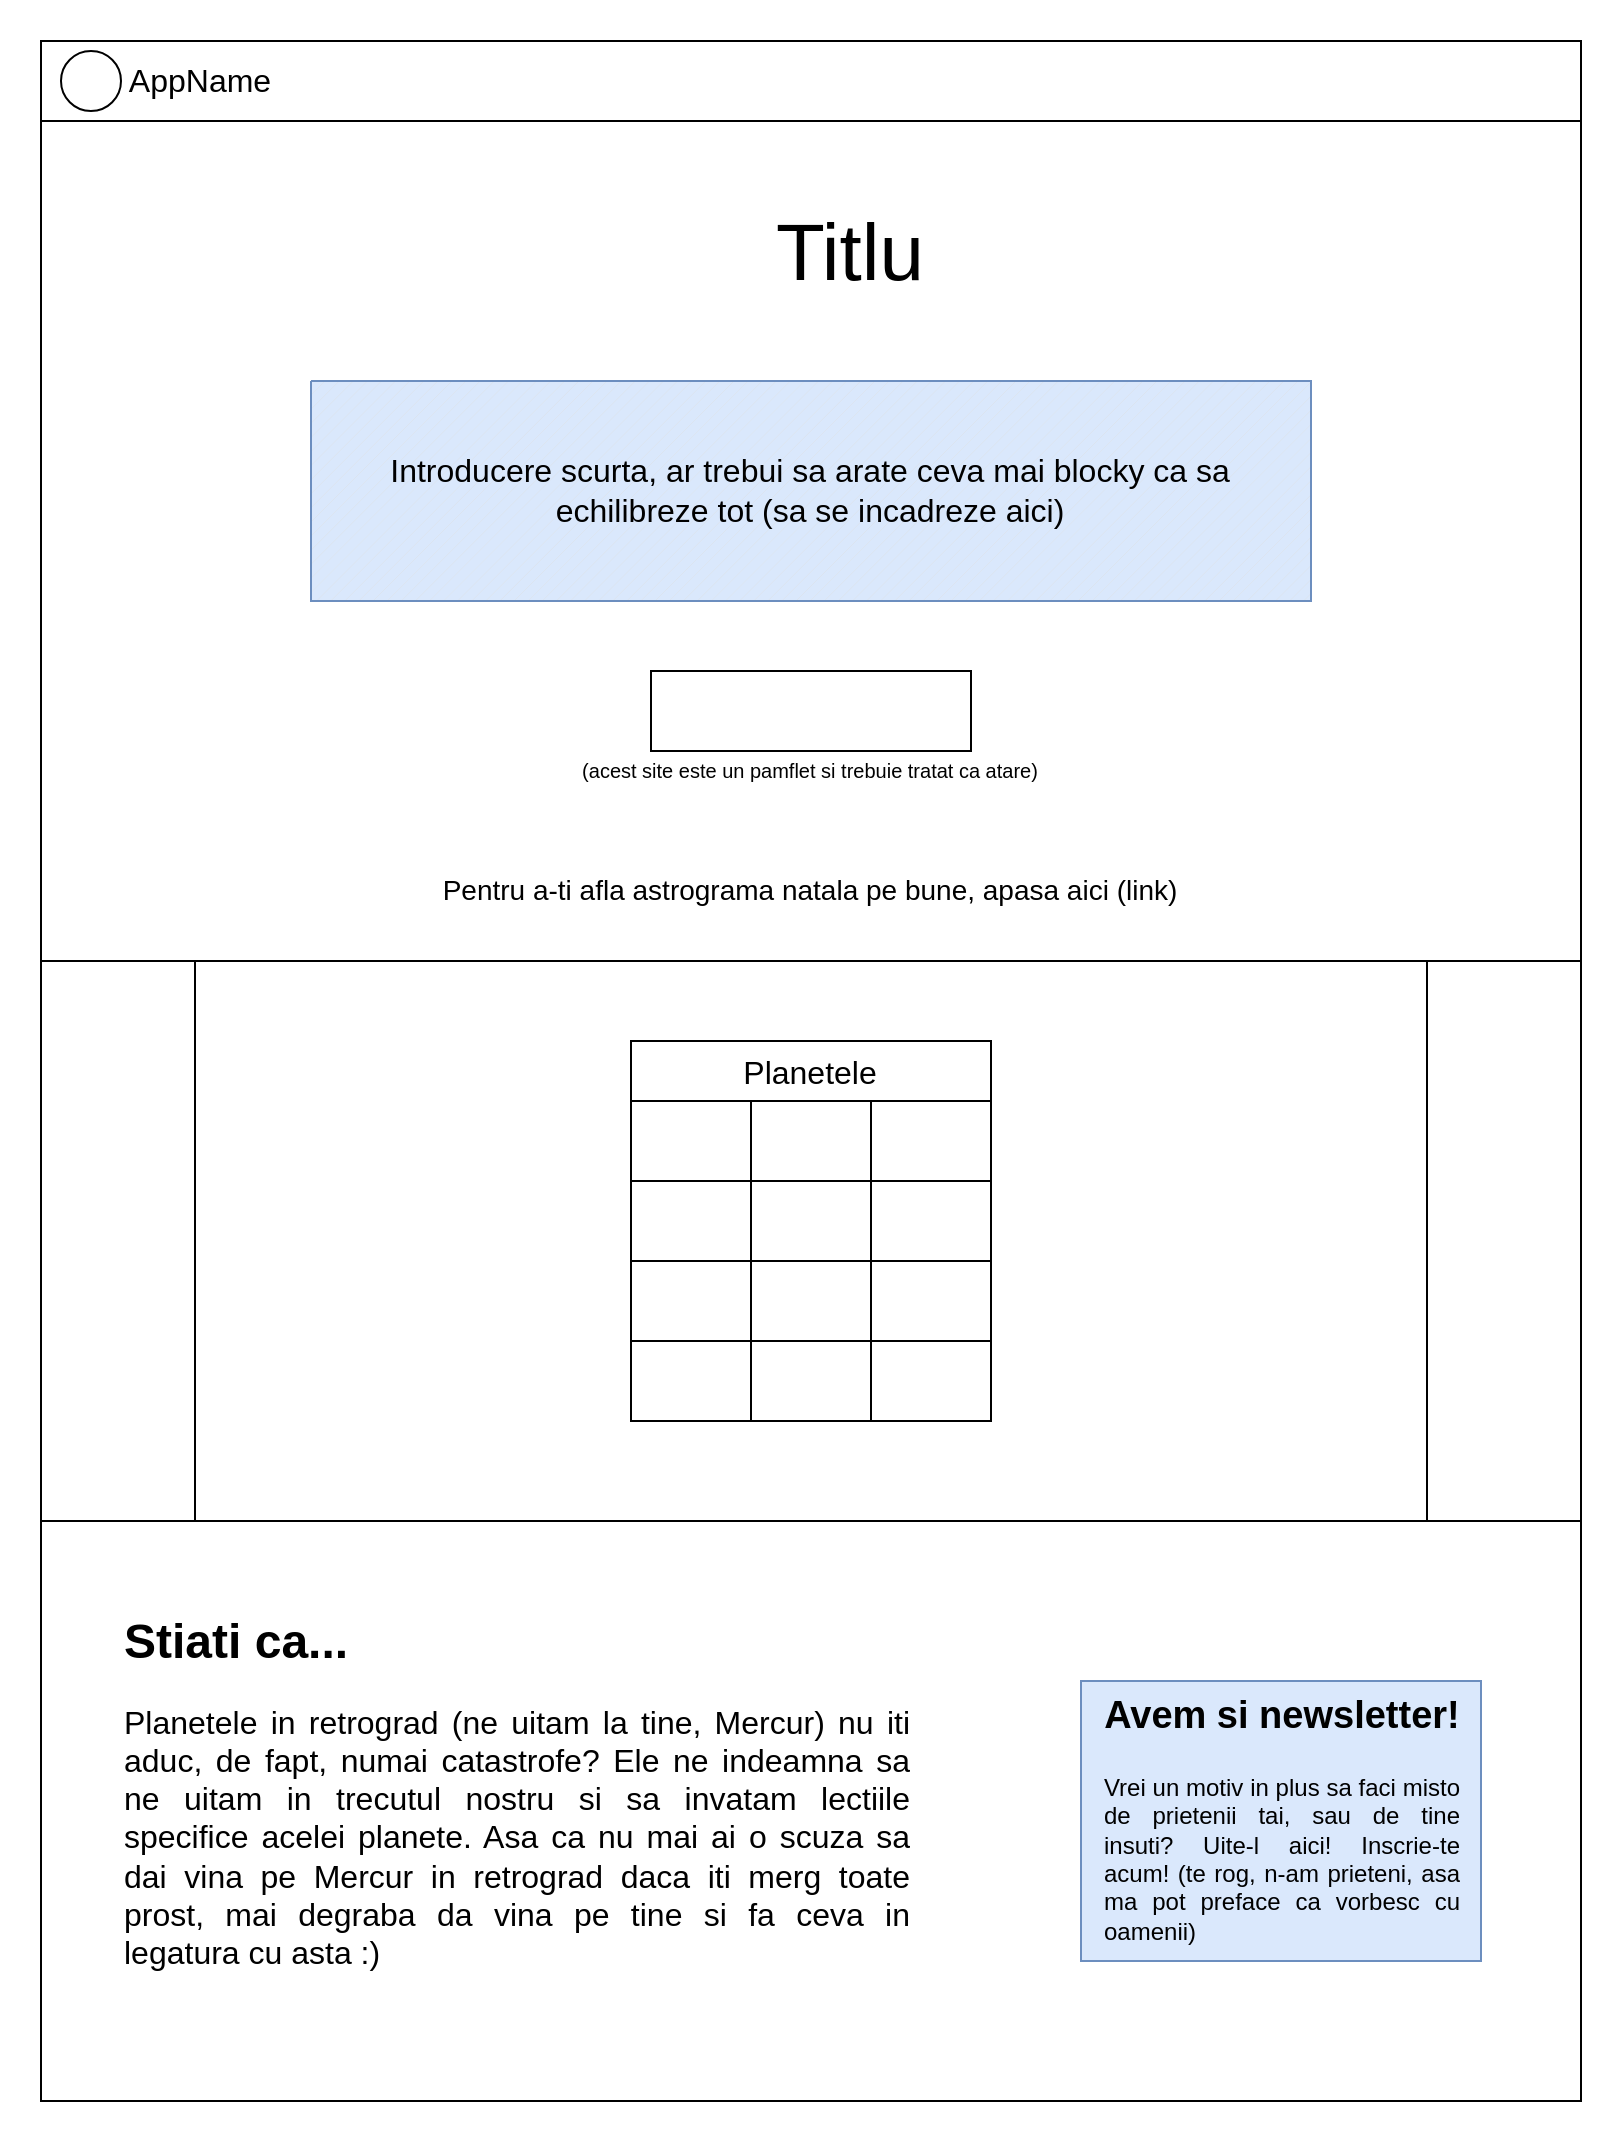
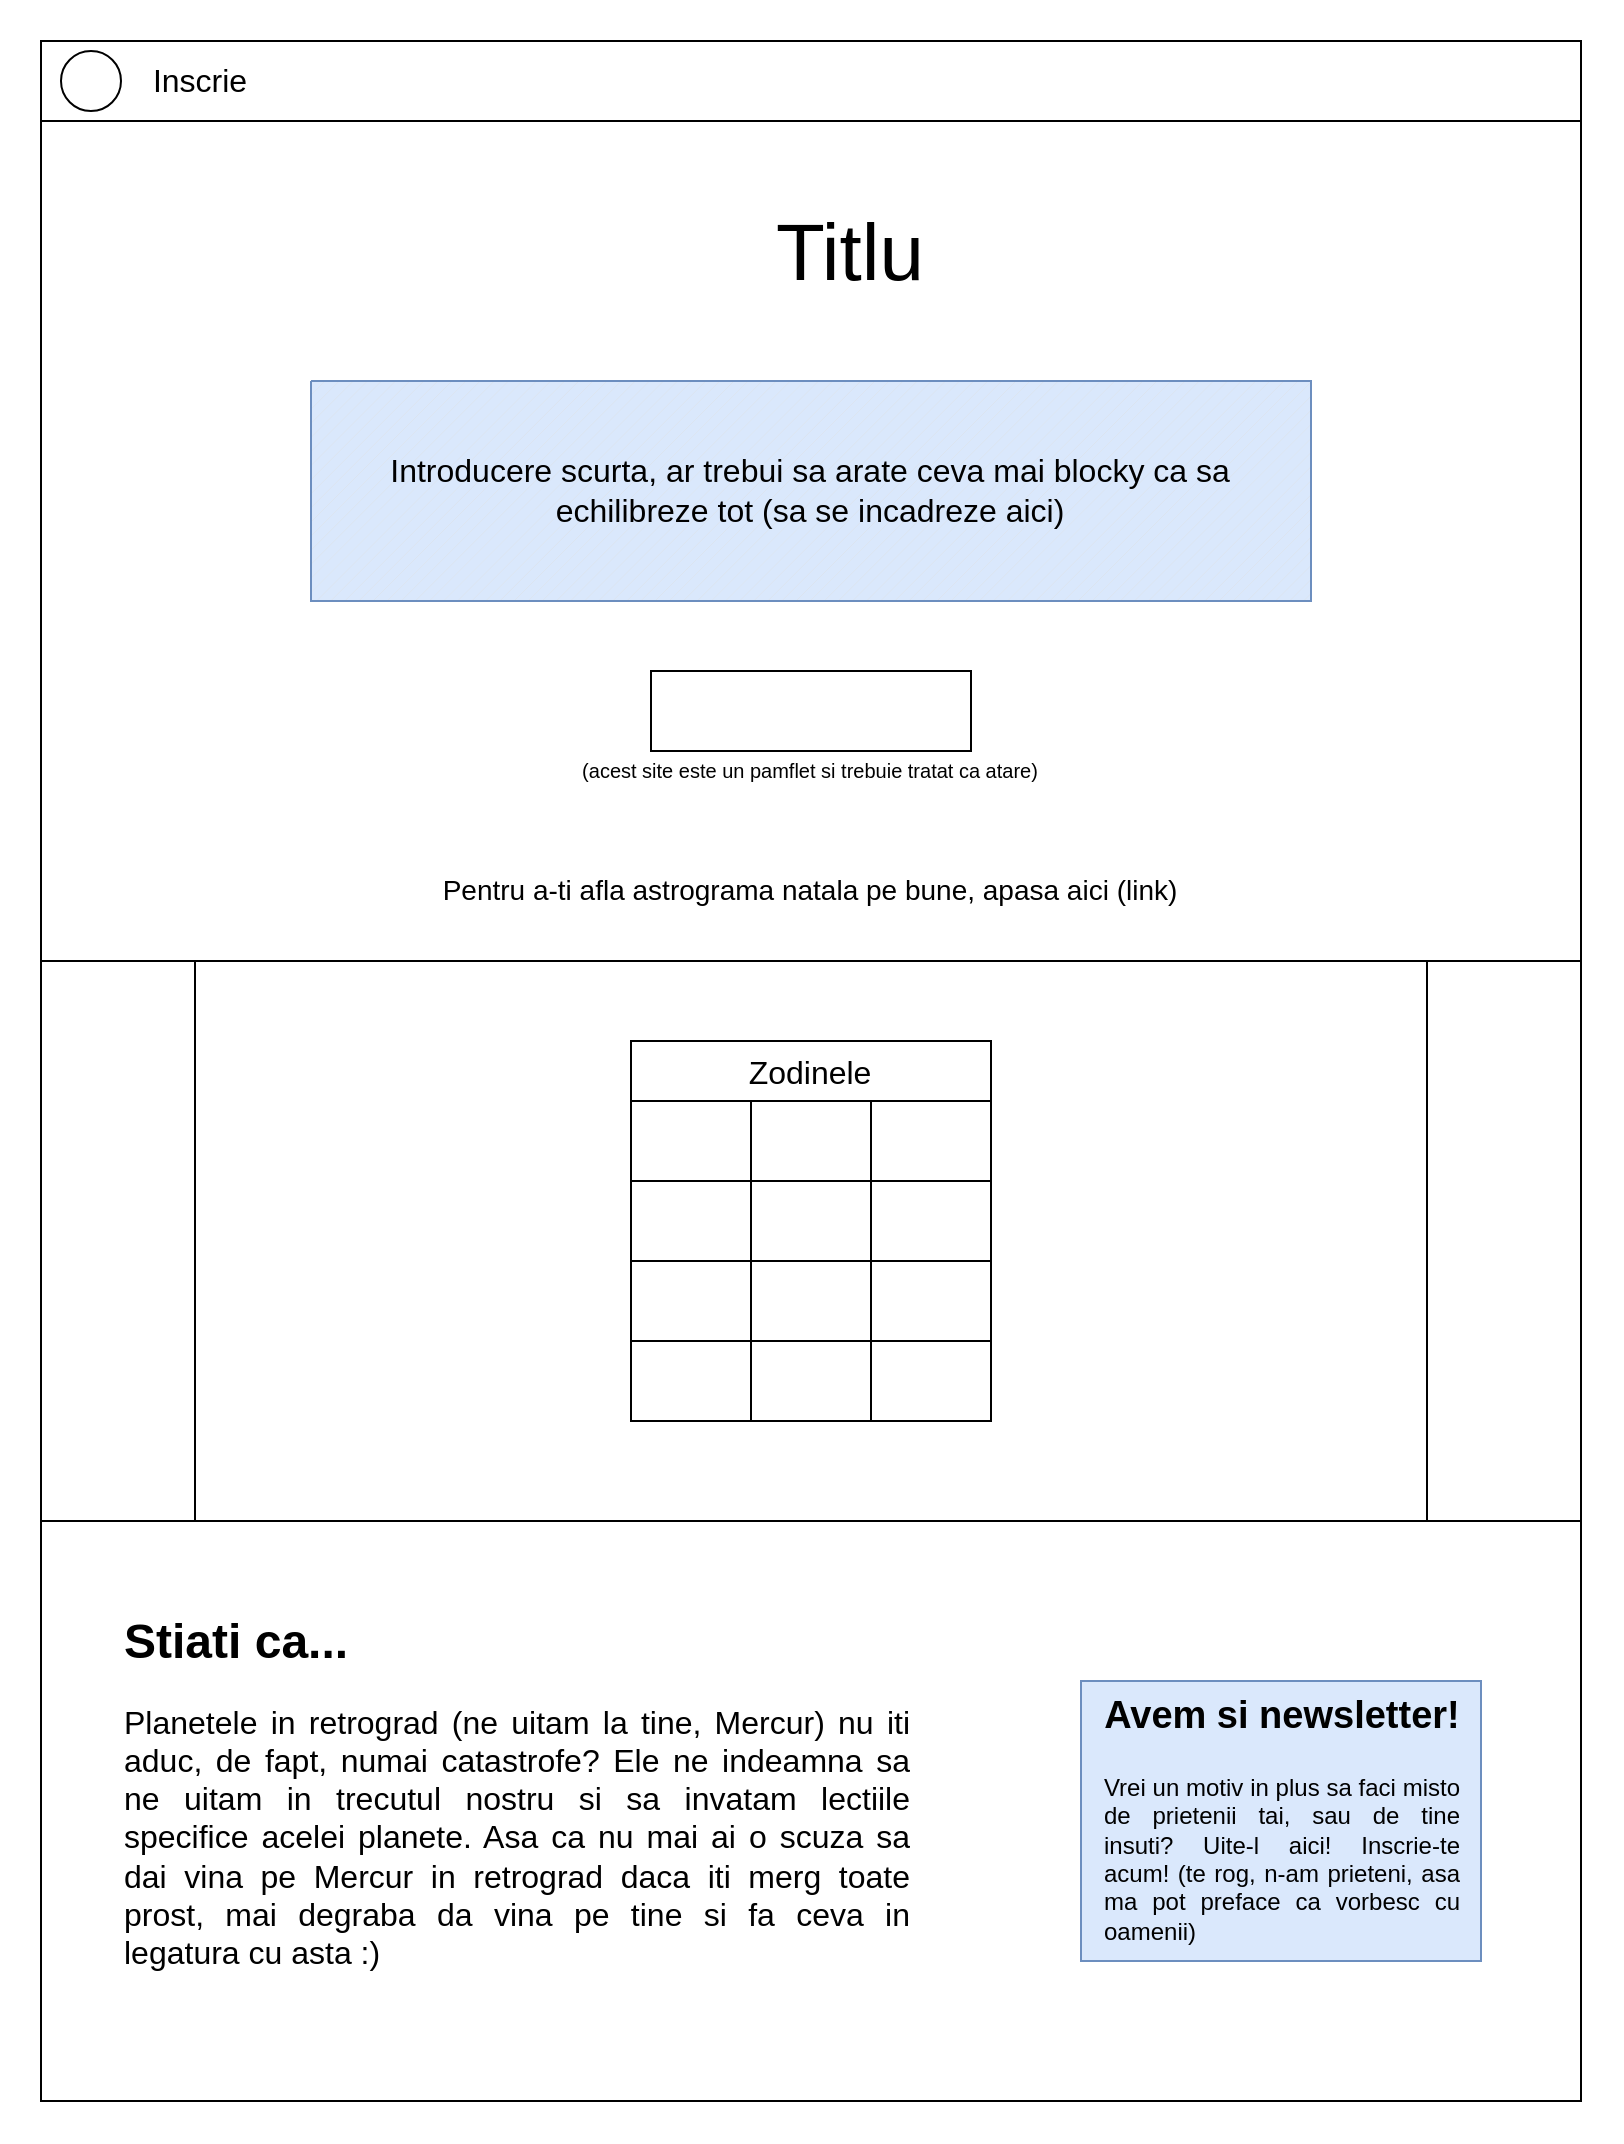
node "AppName": label "AppName" -> "Inscrie"
node "Planetele": label "Planetele" -> "Zodinele"
